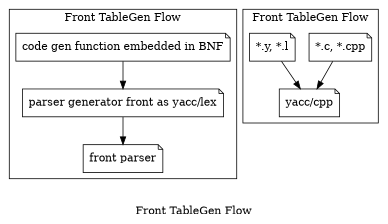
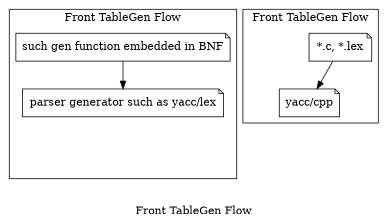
node "code gen function embedded in BNF": label "code gen function embedded in BNF" -> "such gen function embedded in BNF"
node "*.y, *.l": removed
node "*.c, *.cpp": label "*.c, *.cpp" -> "*.c, *.lex"
node "parser generator front as yacc/lex": label "parser generator front as yacc/lex" -> "parser generator such as yacc/lex"
node "front parser": removed
